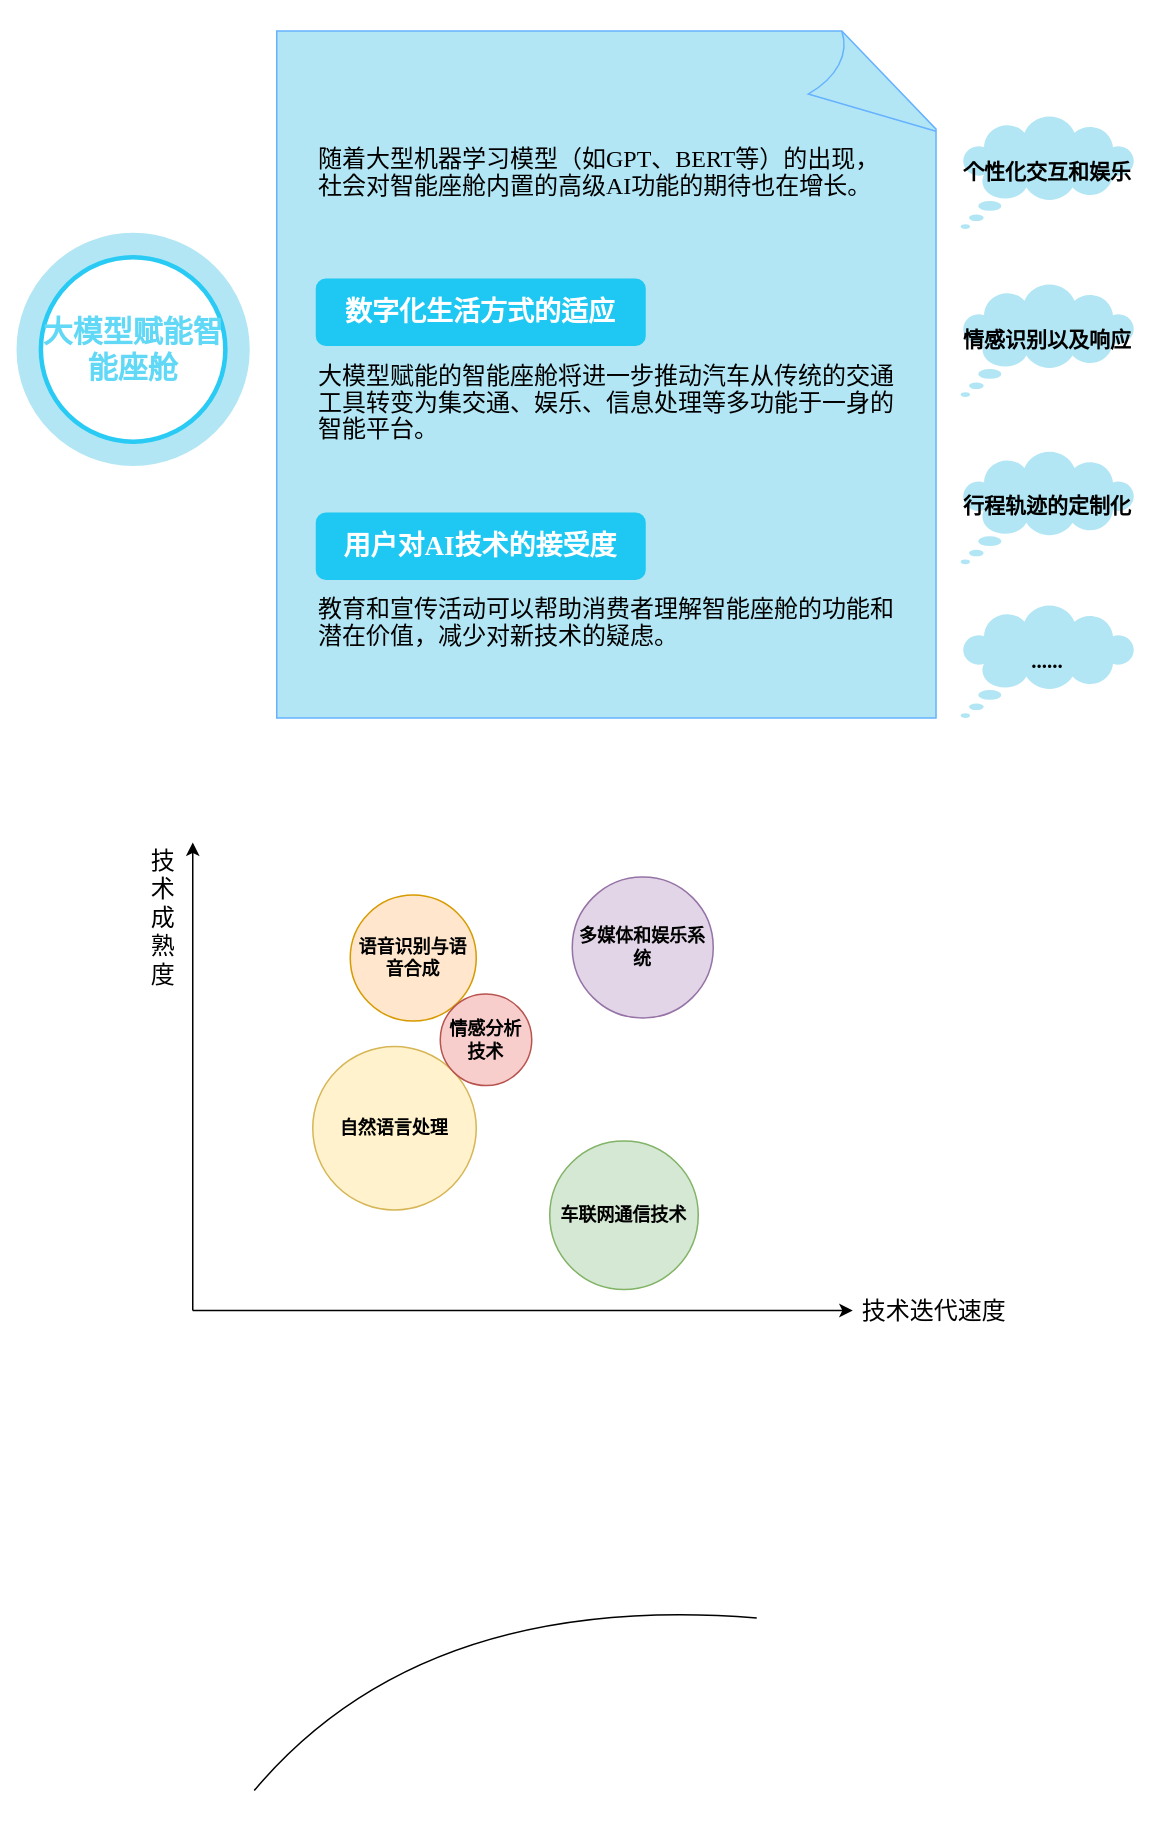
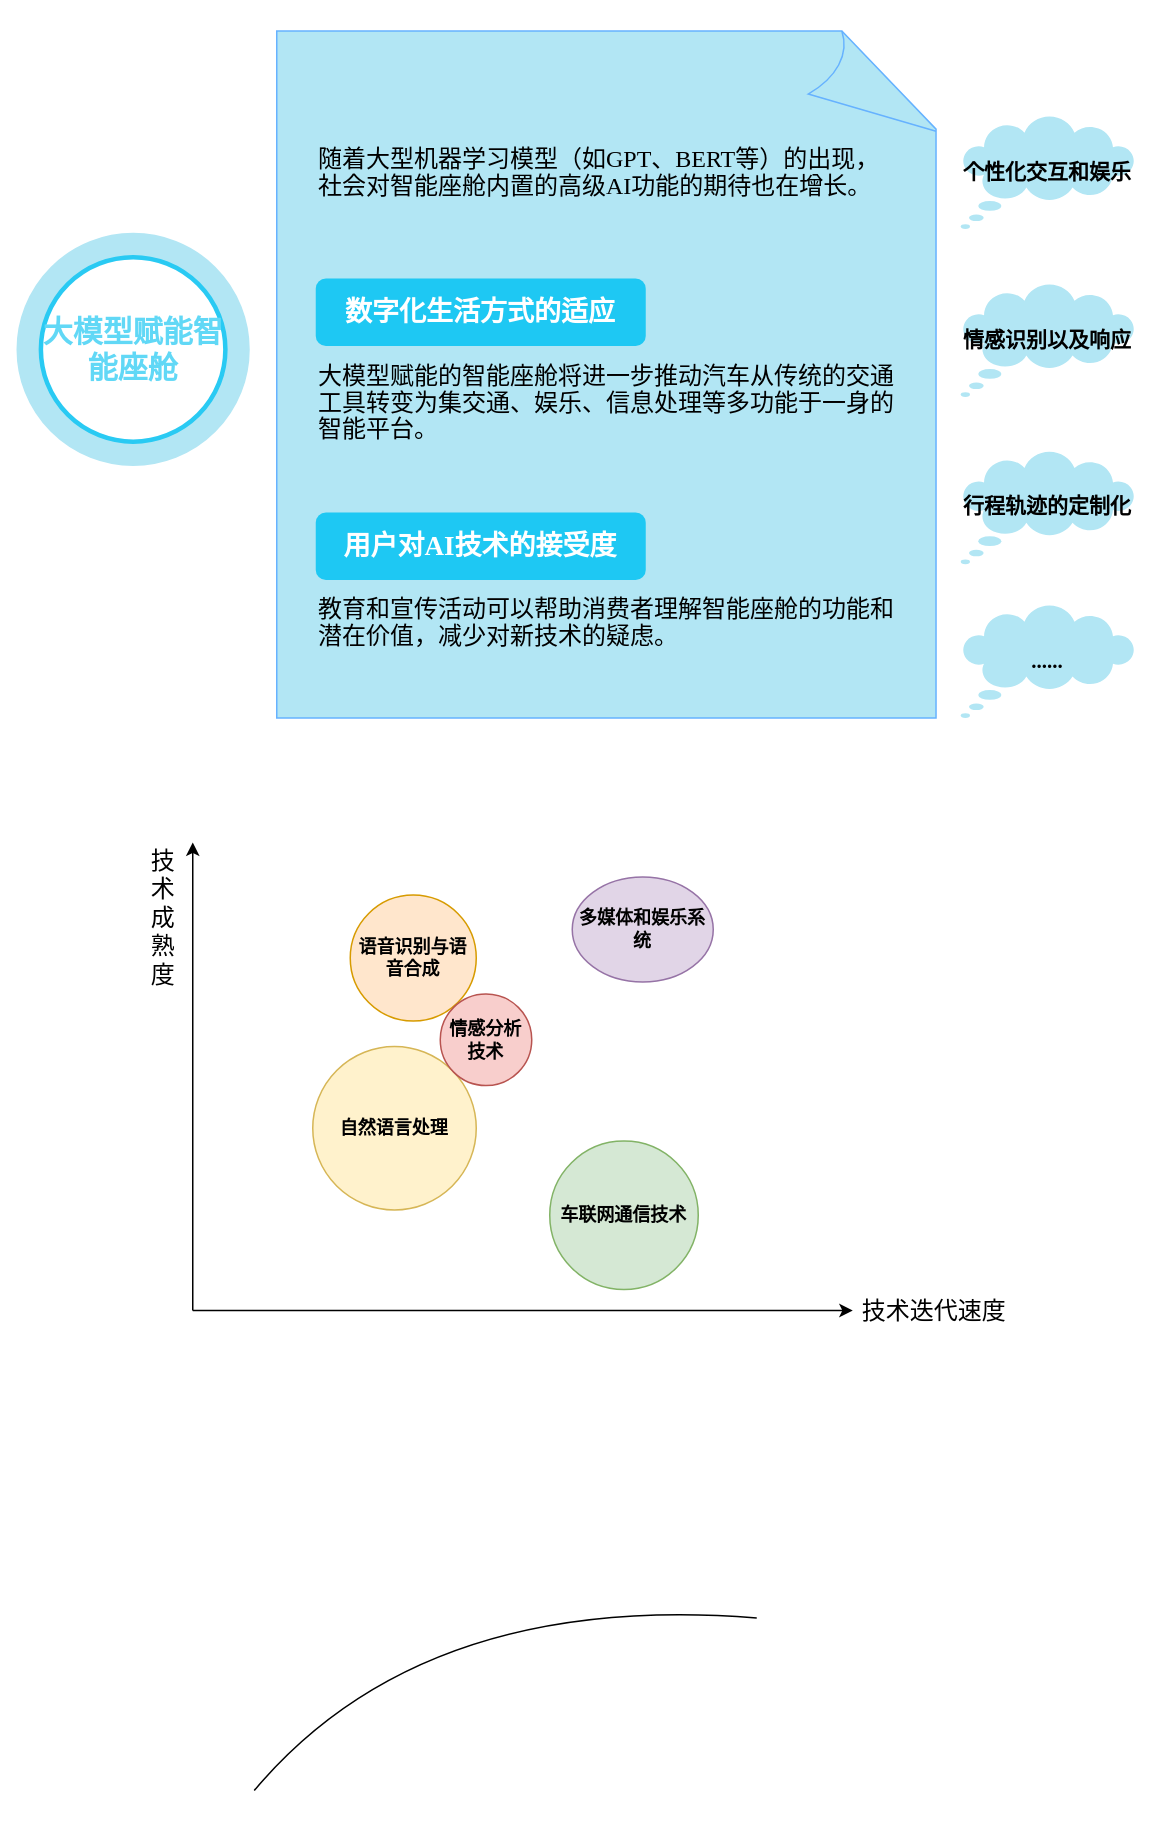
node "多媒体和娱乐系统": size 141x141 -> 141x105
